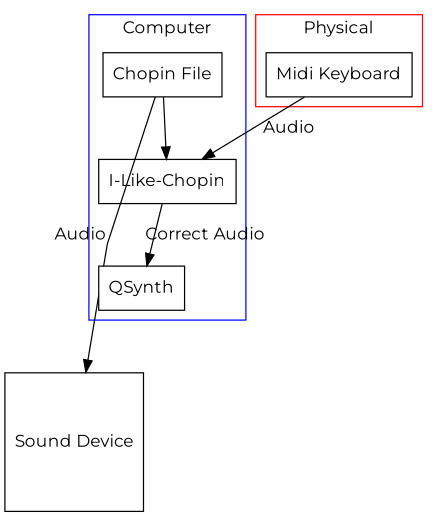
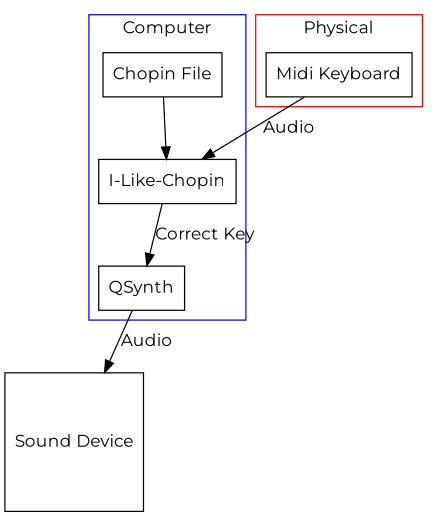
edge "Chopin File" -> "Sound Device": now "QSynth" -> "Sound Device"
edge "I-Like-Chopin" -> "QSynth": label "Correct Audio" -> "Correct Key"
